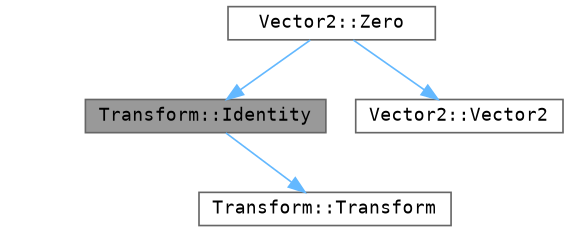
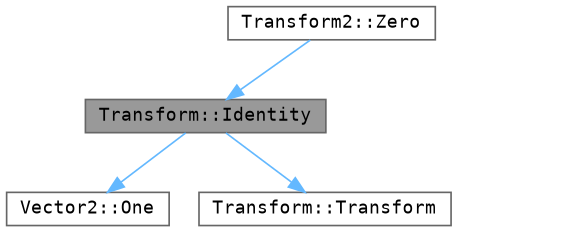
node "Vector2::Zero": label "Vector2::Zero" -> "Transform2::Zero"
node "Vector2::Vector2": removed
node "Vector2::One": added
